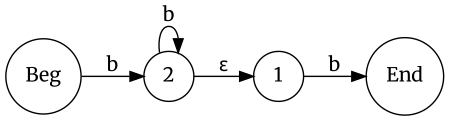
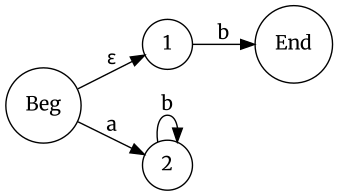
edge "Beg" -> "2": label "b" -> "a"
edge "2" -> "1": now "Beg" -> "1"
